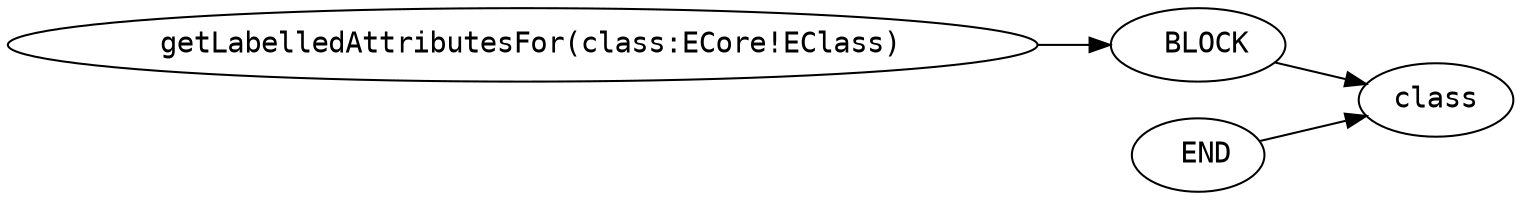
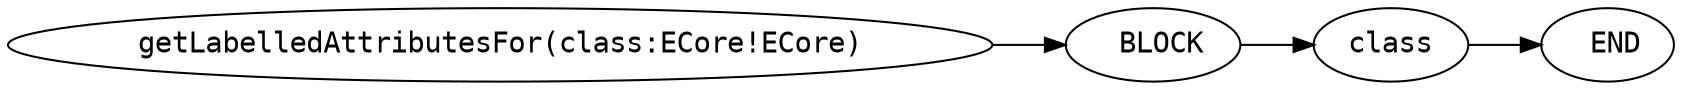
node "getLabelledAttributesFor(class:ECore!EClass)": label "getLabelledAttributesFor(class:ECore!EClass)" -> "getLabelledAttributesFor(class:ECore!ECore)"
edge "END" -> "class": reversed
